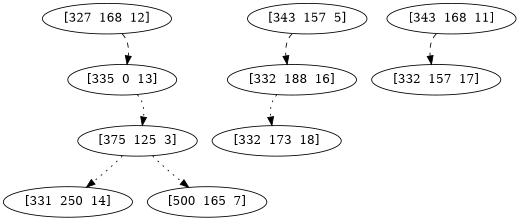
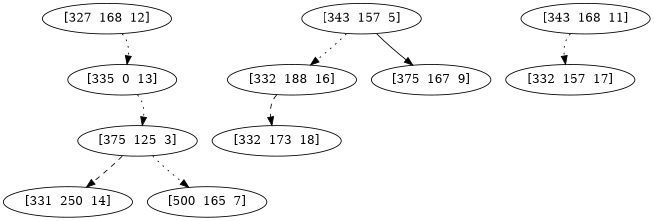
edge "[327  168  12]" -> "[335  0  13]": style dashed -> dotted
edge "[343  157  5]" -> "[332  188  16]": style dashed -> dotted
edge "[343  168  11]" -> "[332  157  17]": style dashed -> dotted
node "[375  167  9]": added
edge "[332  188  16]" -> "[332  173  18]": style dotted -> dashed
edge "[375  125  3]" -> "[331  250  14]": style dotted -> dashed
